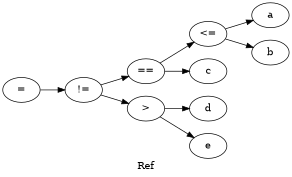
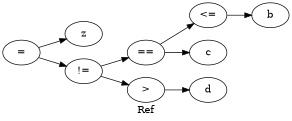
node "a": removed
node "z": added
node "e": removed
